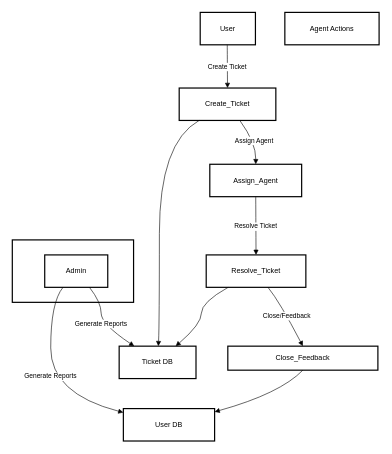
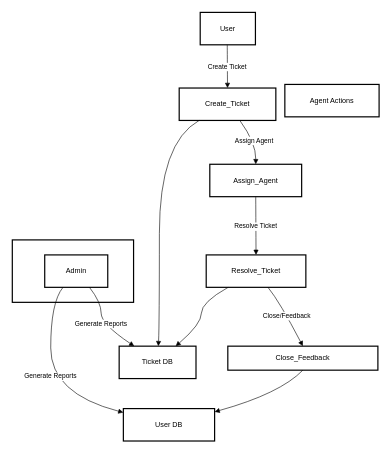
node "Agent Actions": moved (332, 29) -> (332, 101)
